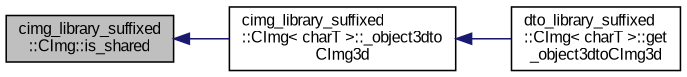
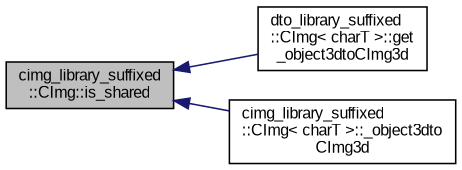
edge "dto_library_suffixed ::CImg< charT >::get _object3dtoCImg3d" -> "cimg_library_suffixed ::CImg< charT >::_object3dto CImg3d": now "dto_library_suffixed ::CImg< charT >::get _object3dtoCImg3d" -> "cimg_library_suffixed ::CImg::is_shared"
